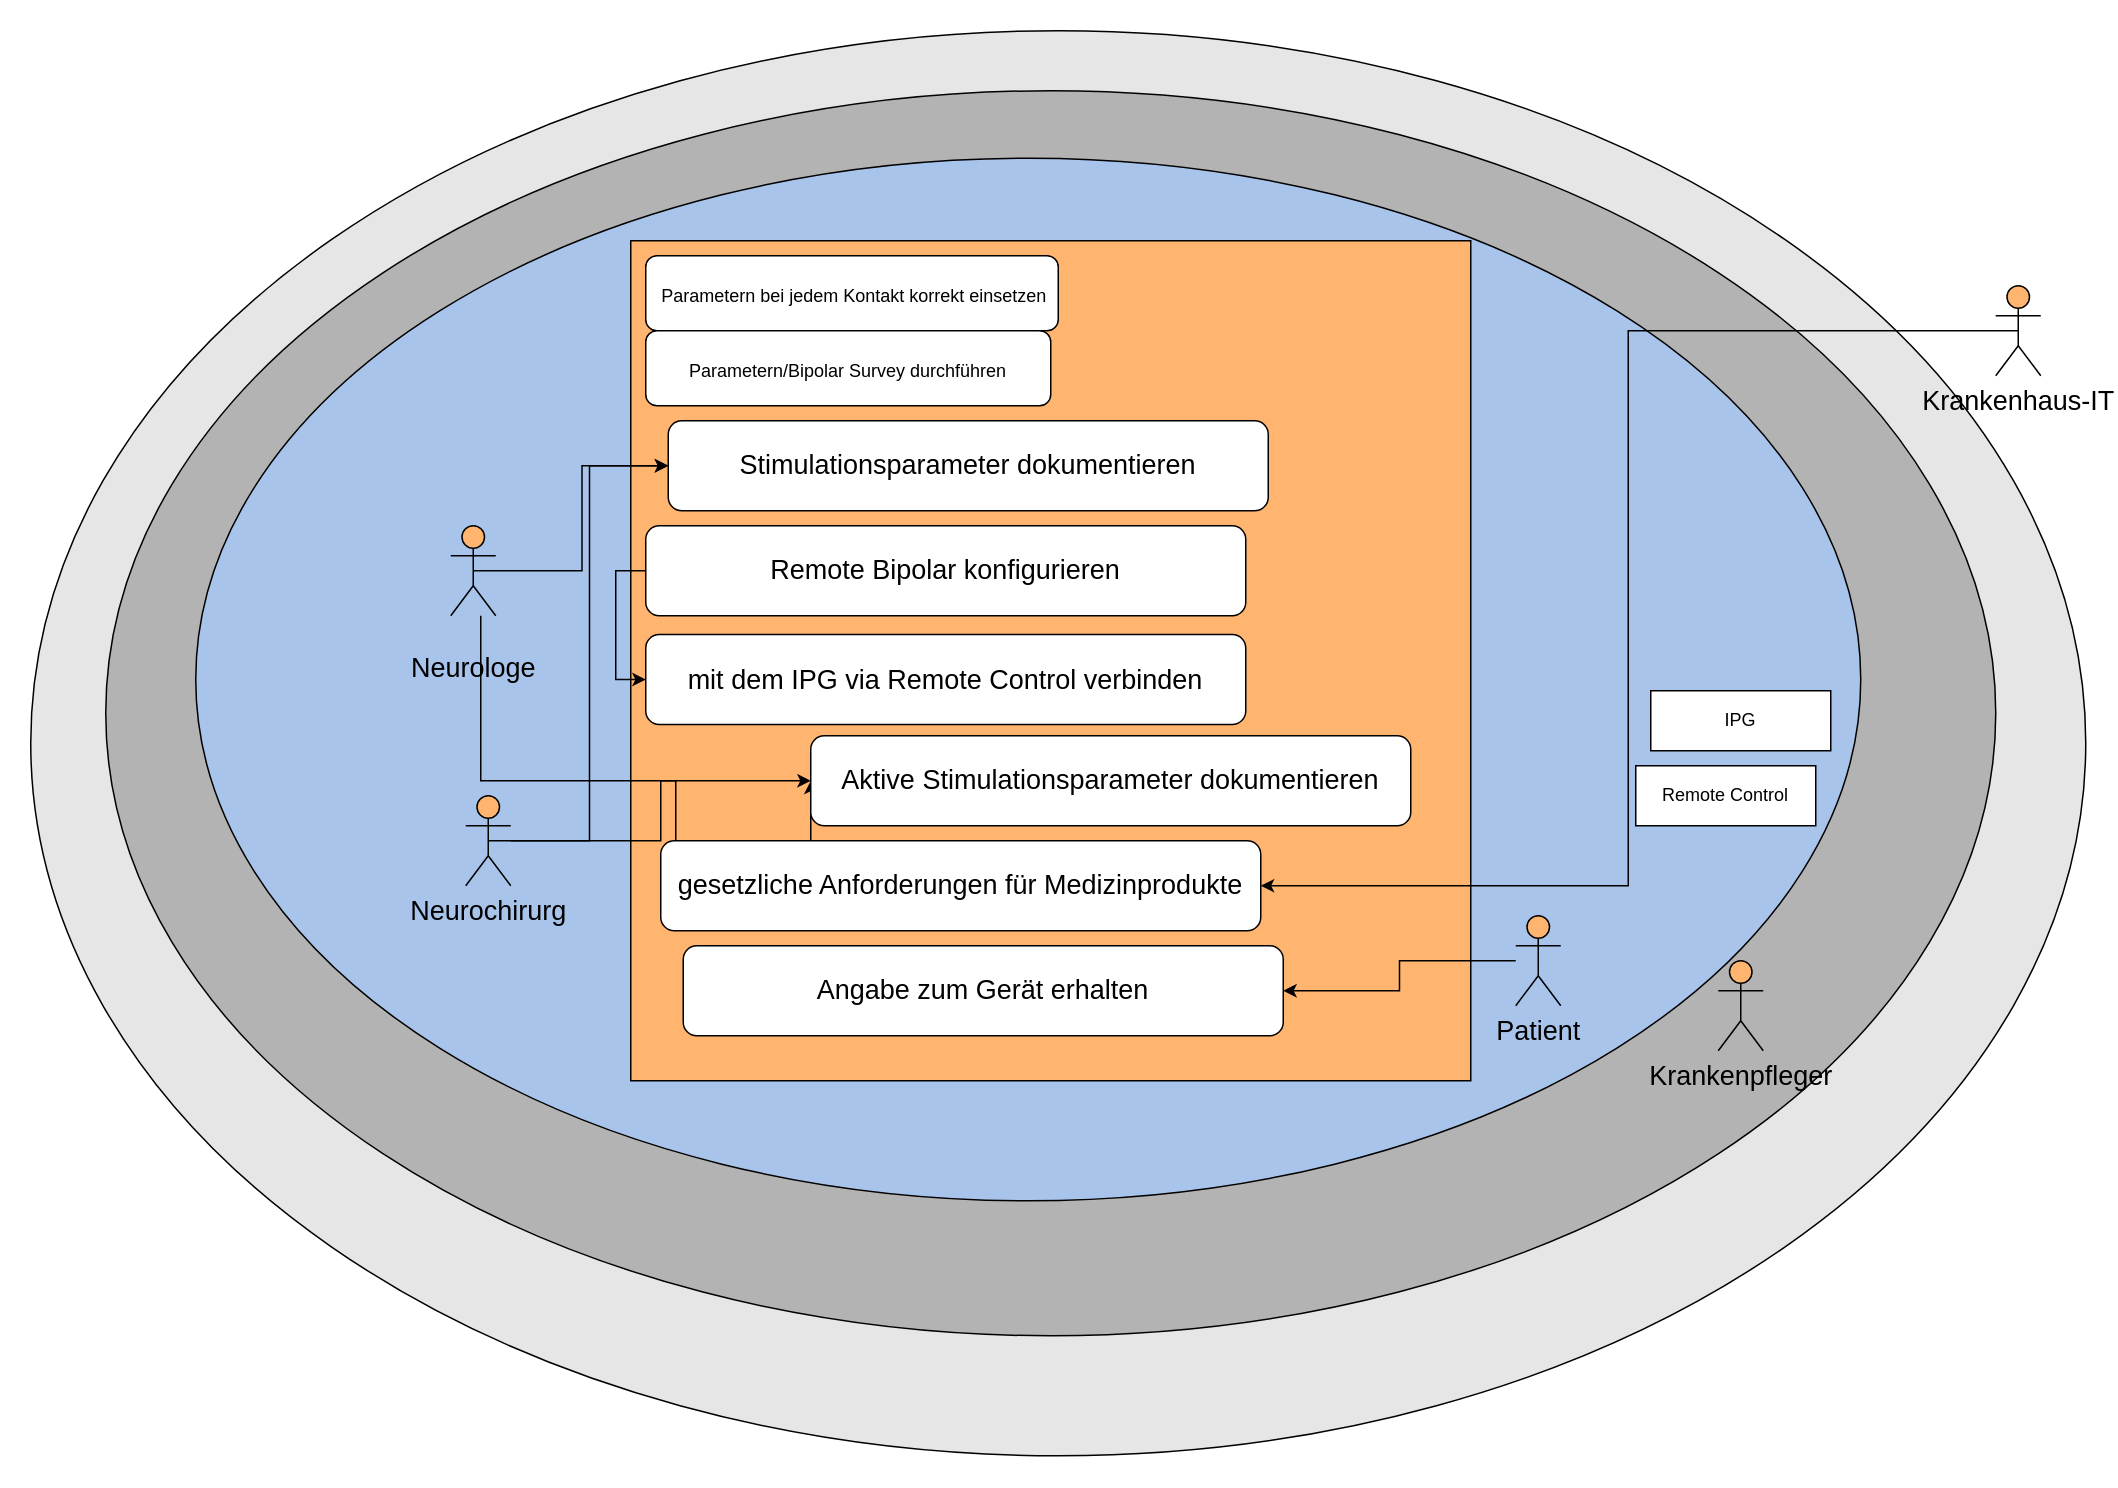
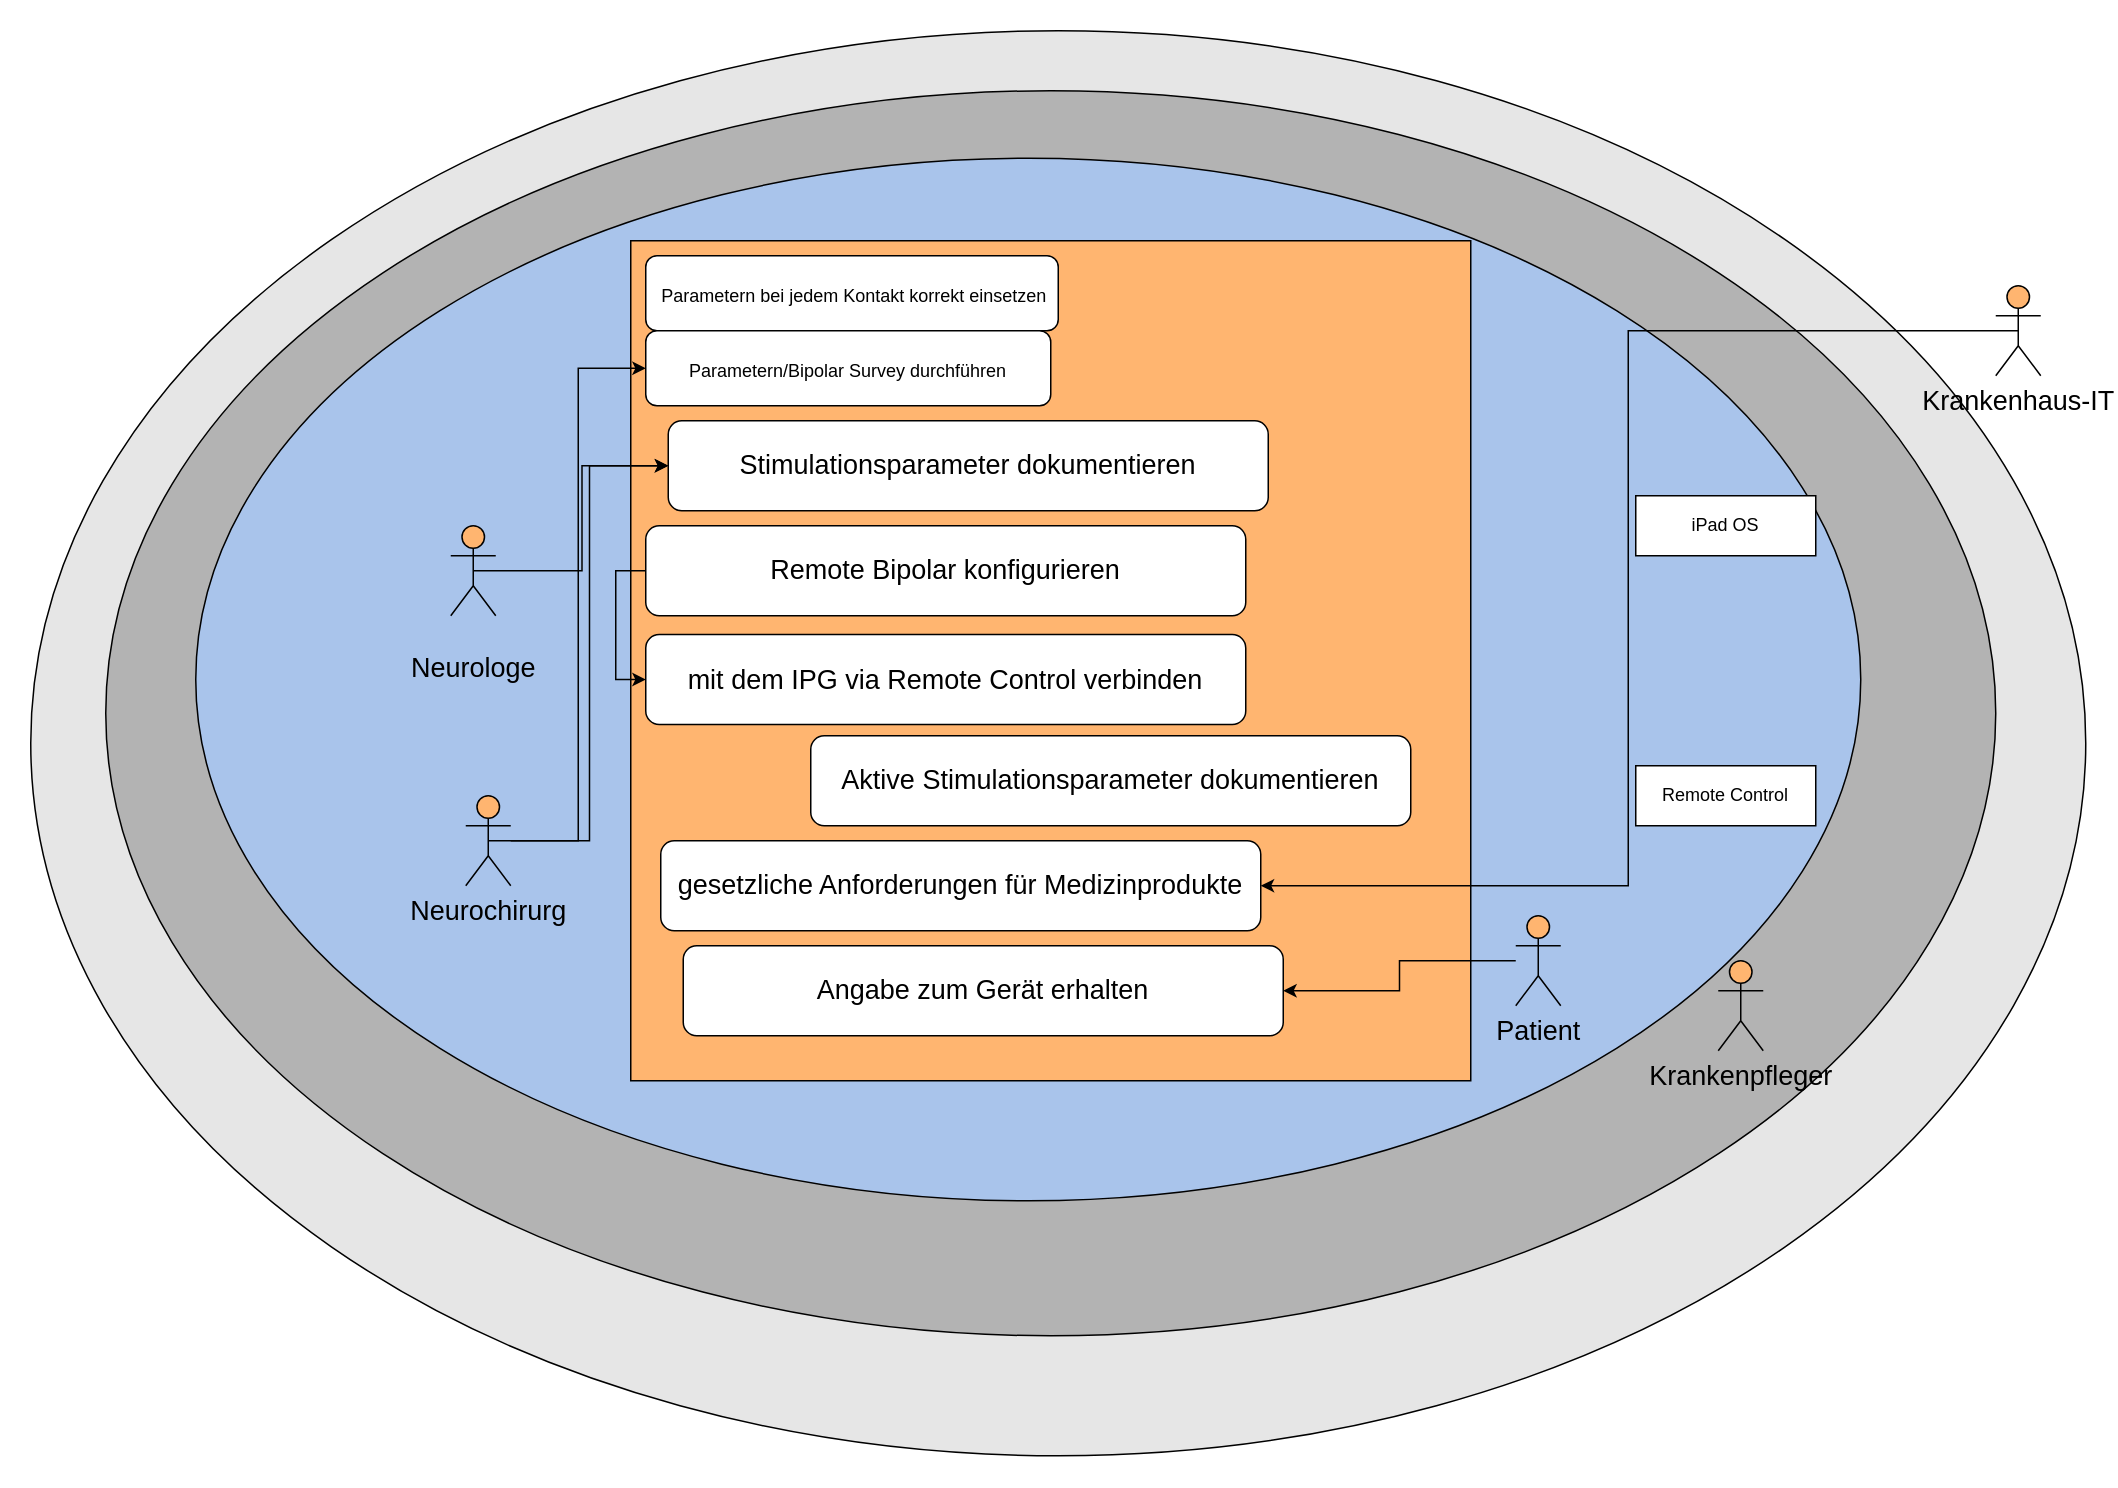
node "iPad OS": added
node "IPG": removed
edge "Neurologe" -> "Aktive Stimulationsparameter dokumentieren": removed
edge "Neurochirurg" -> "Aktive Stimulationsparameter dokumentieren": now "Neurochirurg" -> "Parametern/Bipolar Survey durchführen"
